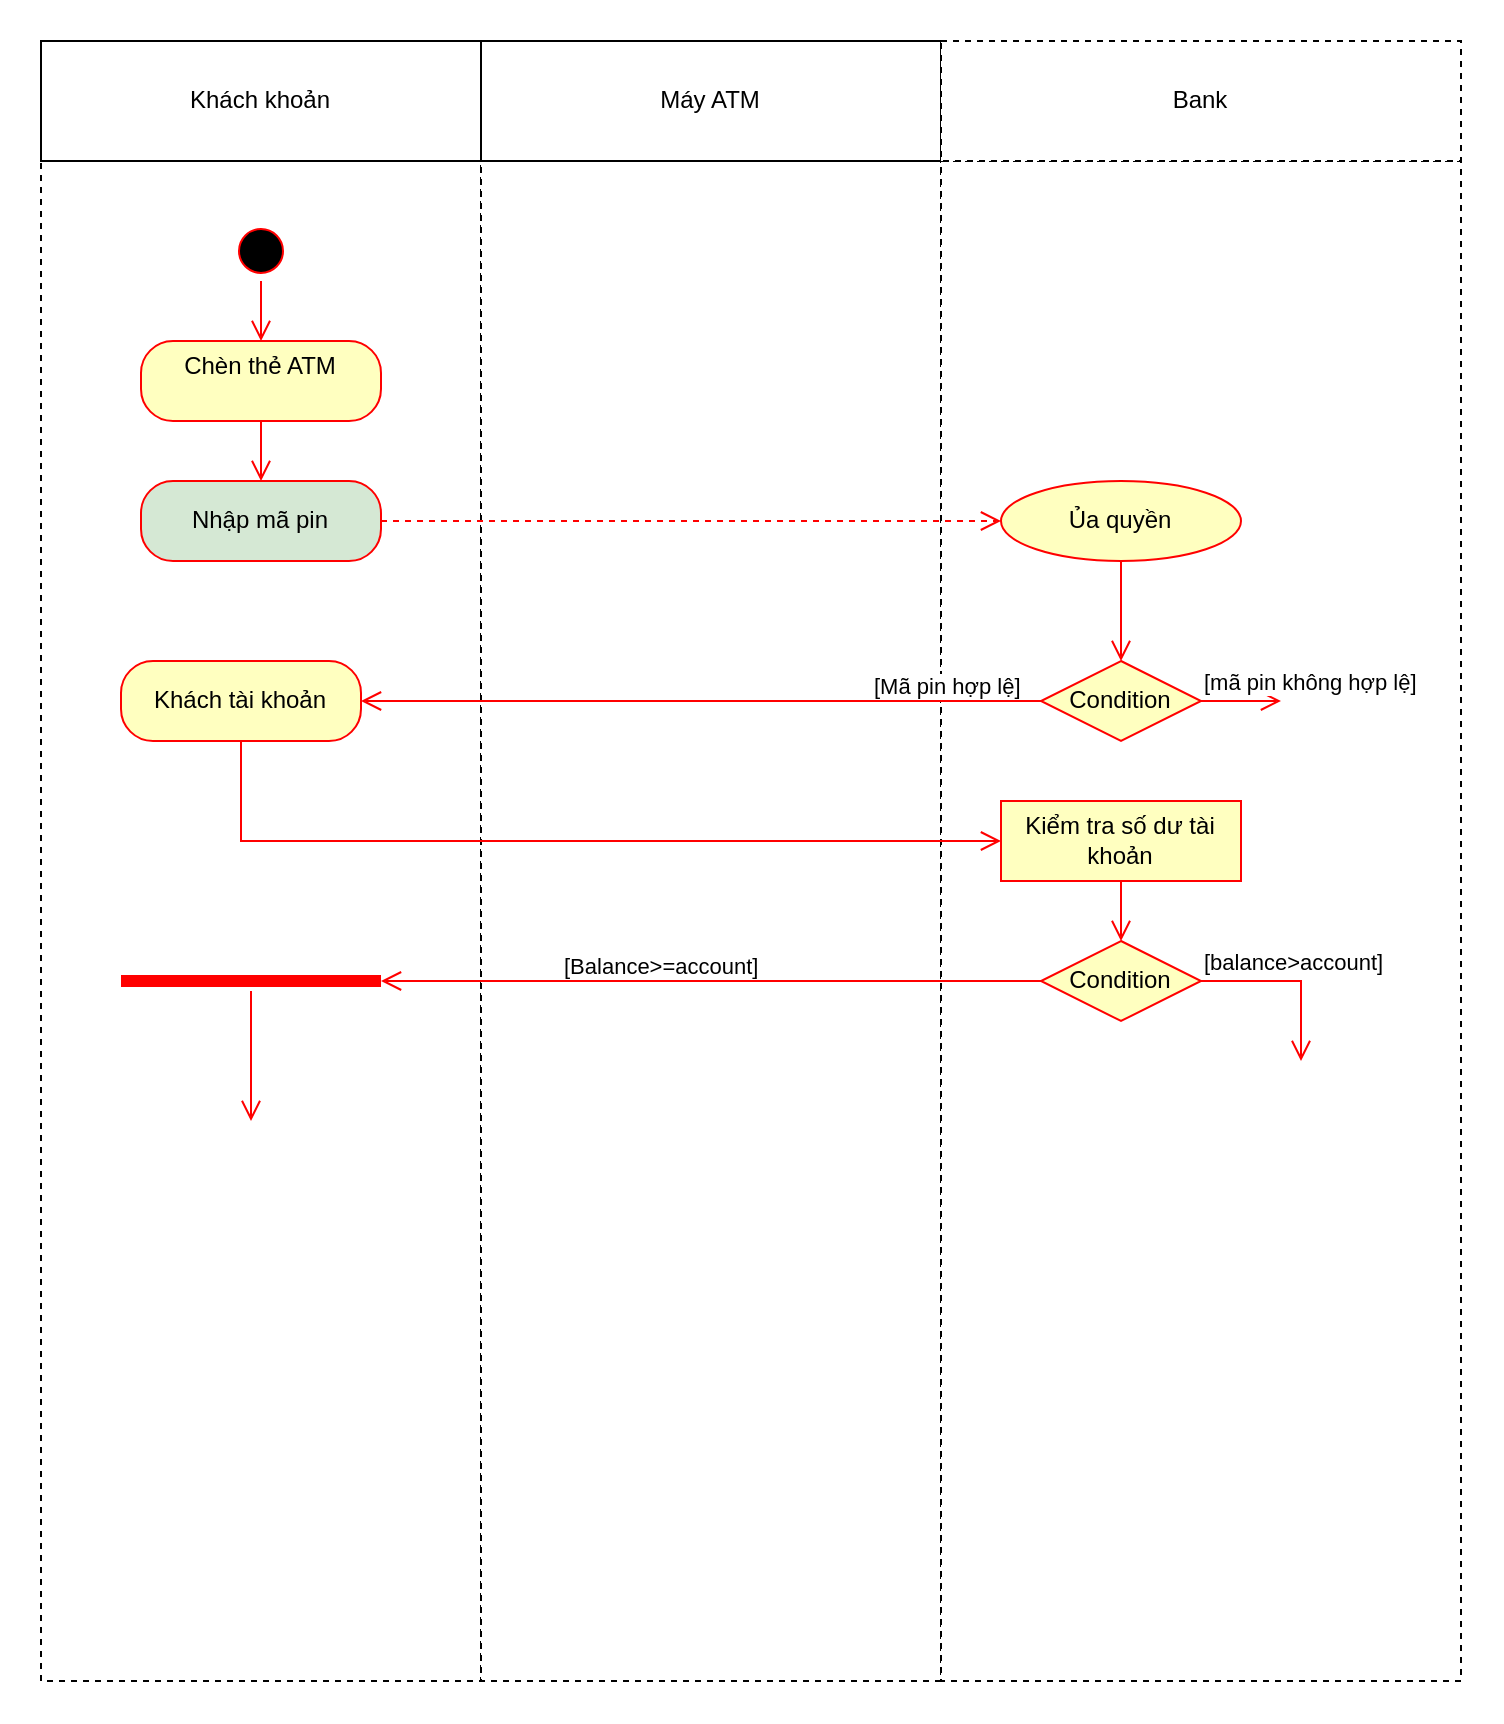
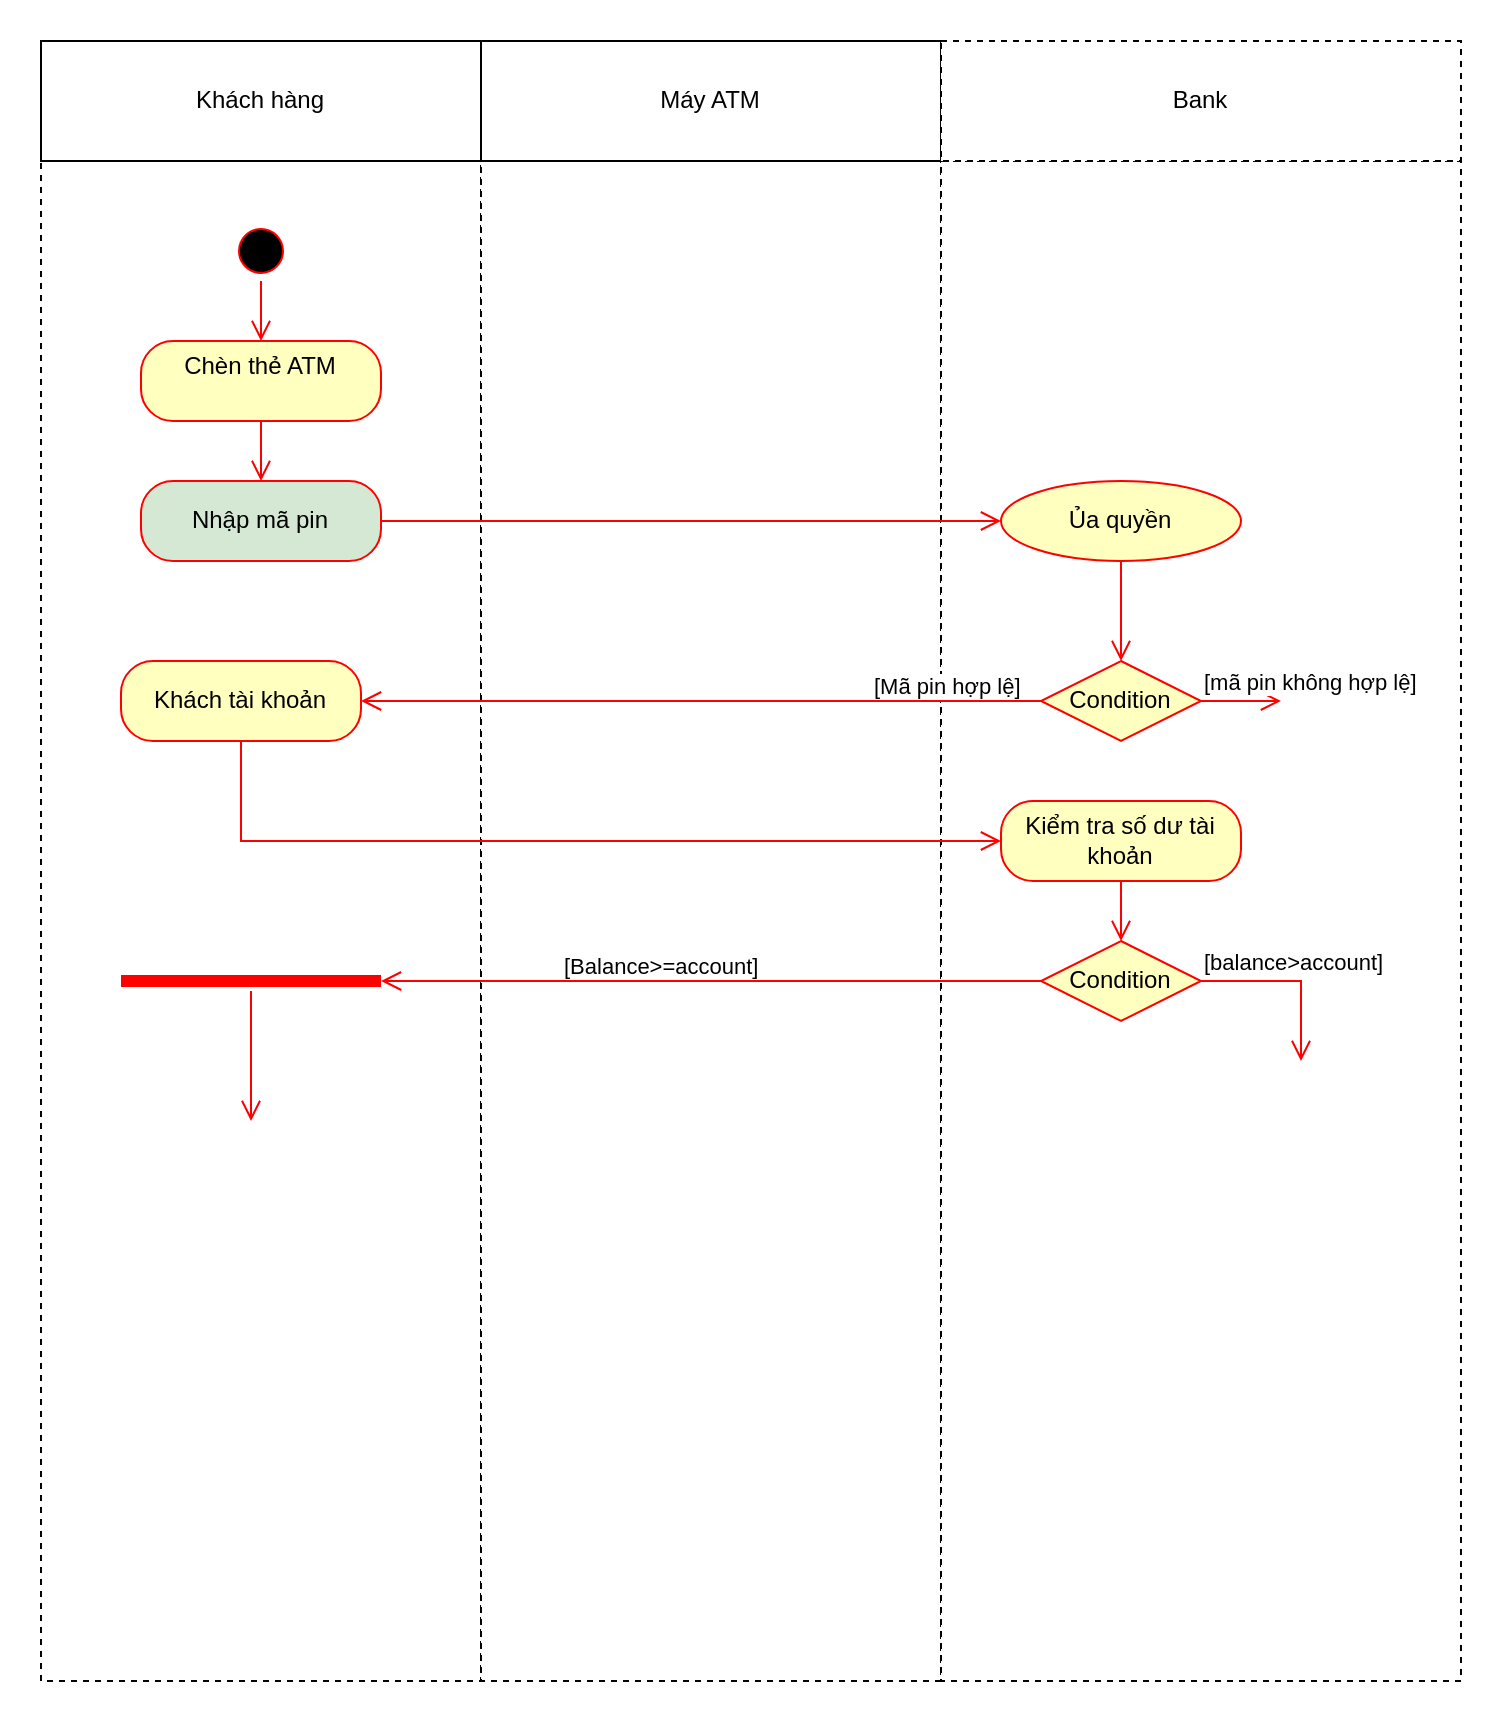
node "Khách khoản": label "Khách khoản" -> "Khách hàng"
edge "Nhập mã pin" -> "Ủa quyền": style dashed -> solid
node "Kiểm tra số dư tài khoản": shape rectangle -> rounded rectangle
